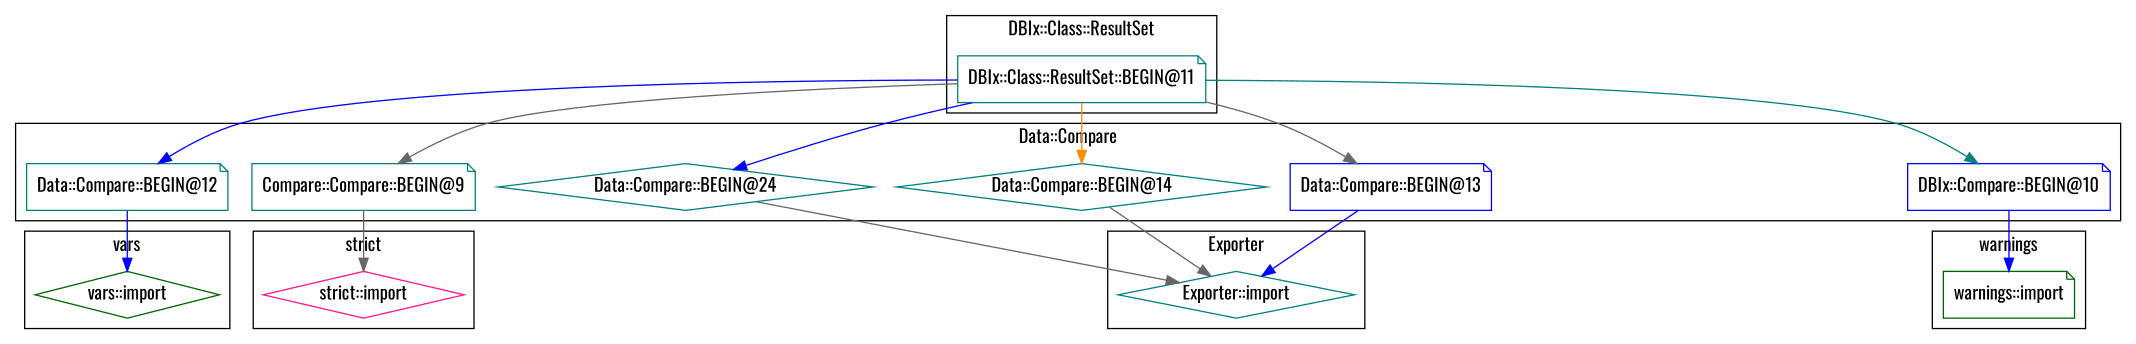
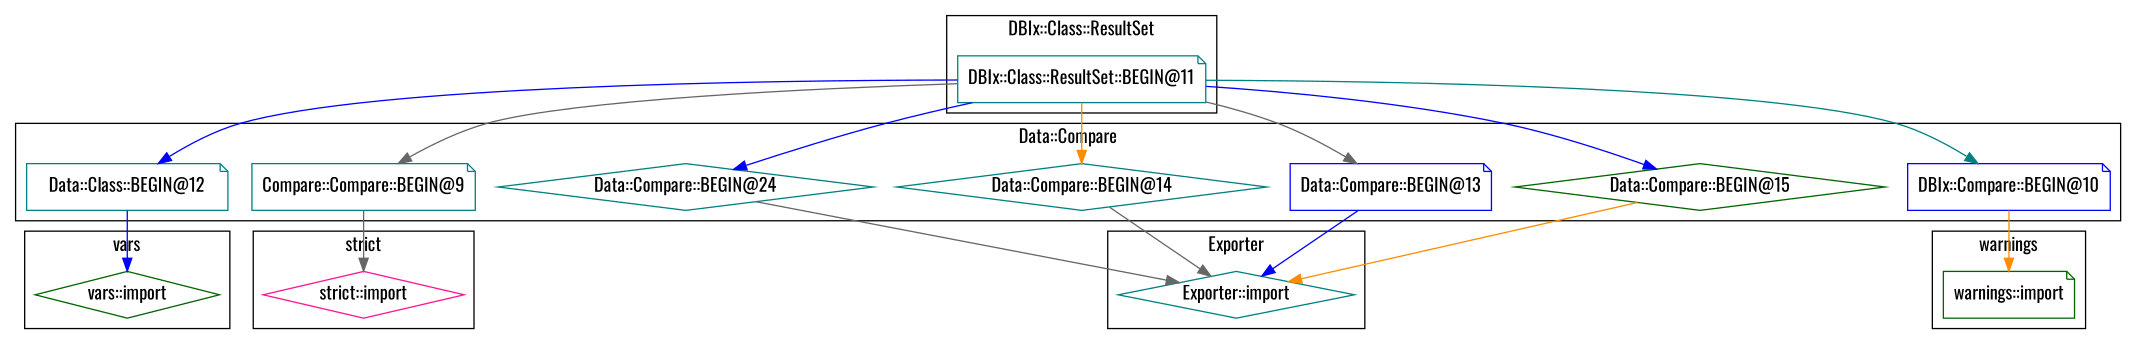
node "Data::Compare::BEGIN@12": label "Data::Compare::BEGIN@12" -> "Data::Class::BEGIN@12"
node "Data::Compare::BEGIN@15": added
edge "DBIx::Compare::BEGIN@10" -> "warnings::import": color blue -> darkorange
